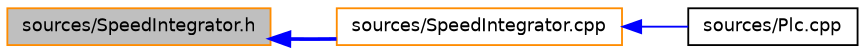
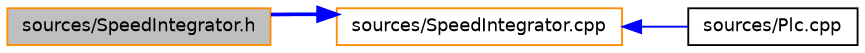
edge "sources/SpeedIntegrator.cpp" -> "sources/SpeedIntegrator.h": reversed
